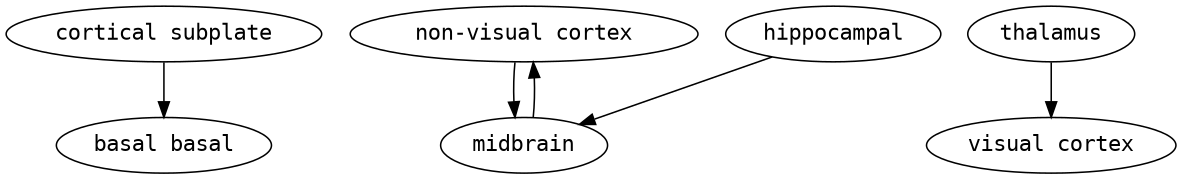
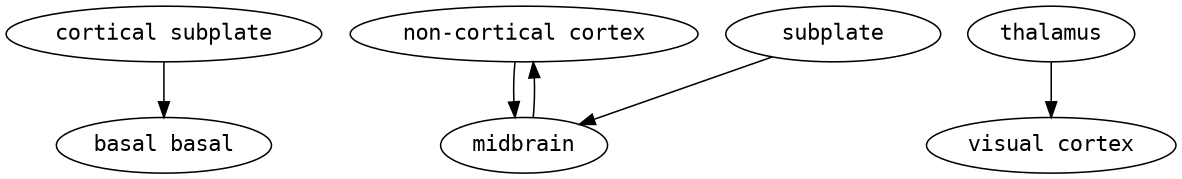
node "non-visual cortex": label "non-visual cortex" -> "non-cortical cortex"
node "hippocampal": label "hippocampal" -> "subplate"
